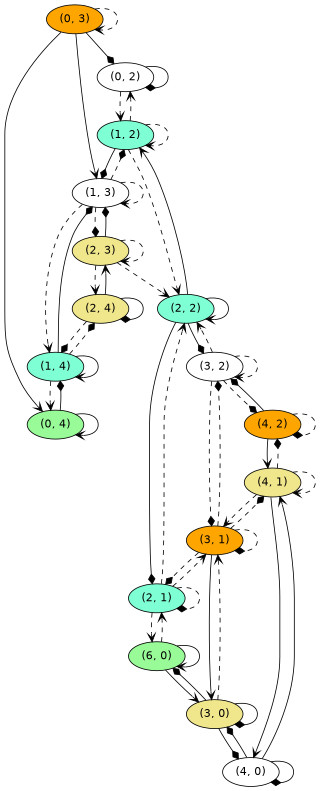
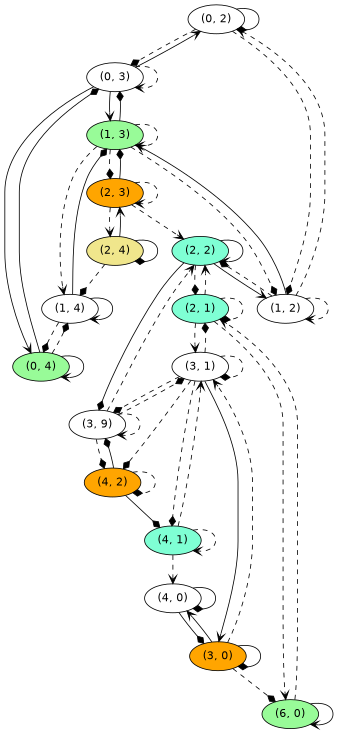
node "(0, 3)": fillcolor orange -> white
edge "(0, 3)" -> "(0, 2)": arrowhead diamond -> vee
edge "(0, 2)" -> "(0, 3)": added
edge "(0, 2)" -> "(1, 2)": arrowhead vee -> diamond
edge "(1, 3)" -> "(0, 3)": added
node "(1, 2)": fillcolor aquamarine -> white
edge "(1, 2)" -> "(1, 3)": arrowhead diamond -> vee
node "(1, 3)": fillcolor white -> palegreen
edge "(0, 4)" -> "(0, 3)": added
edge "(1, 2)" -> "(2, 2)": arrowhead vee -> diamond
node "(2, 3)": fillcolor khaki -> orange
edge "(1, 4)" -> "(2, 4)": removed
node "(1, 4)": fillcolor aquamarine -> white
node "(3, 2)": label "(3, 2)" -> "(3, 9)"
edge "(1, 4)" -> "(0, 4)": arrowhead vee -> diamond
edge "(0, 4)" -> "(1, 4)": style solid -> dashed
edge "(2, 2)" -> "(2, 1)": style solid -> dashed
edge "(4, 2)" -> "(4, 1)": arrowhead vee -> diamond
edge "(4, 1)" -> "(4, 2)": now "(3, 1)" -> "(4, 2)"
node "(4, 1)": fillcolor khaki -> aquamarine
node "(3, 1)": fillcolor orange -> white
edge "(4, 1)" -> "(4, 0)": style solid -> dashed
edge "(4, 0)" -> "(4, 1)": removed
edge "(6, 0)" -> "(3, 0)": removed
edge "(3, 0)" -> "(6, 0)": style solid -> dashed
node "(3, 0)": fillcolor khaki -> orange
edge "(3, 0)" -> "(4, 0)": arrowhead diamond -> vee
